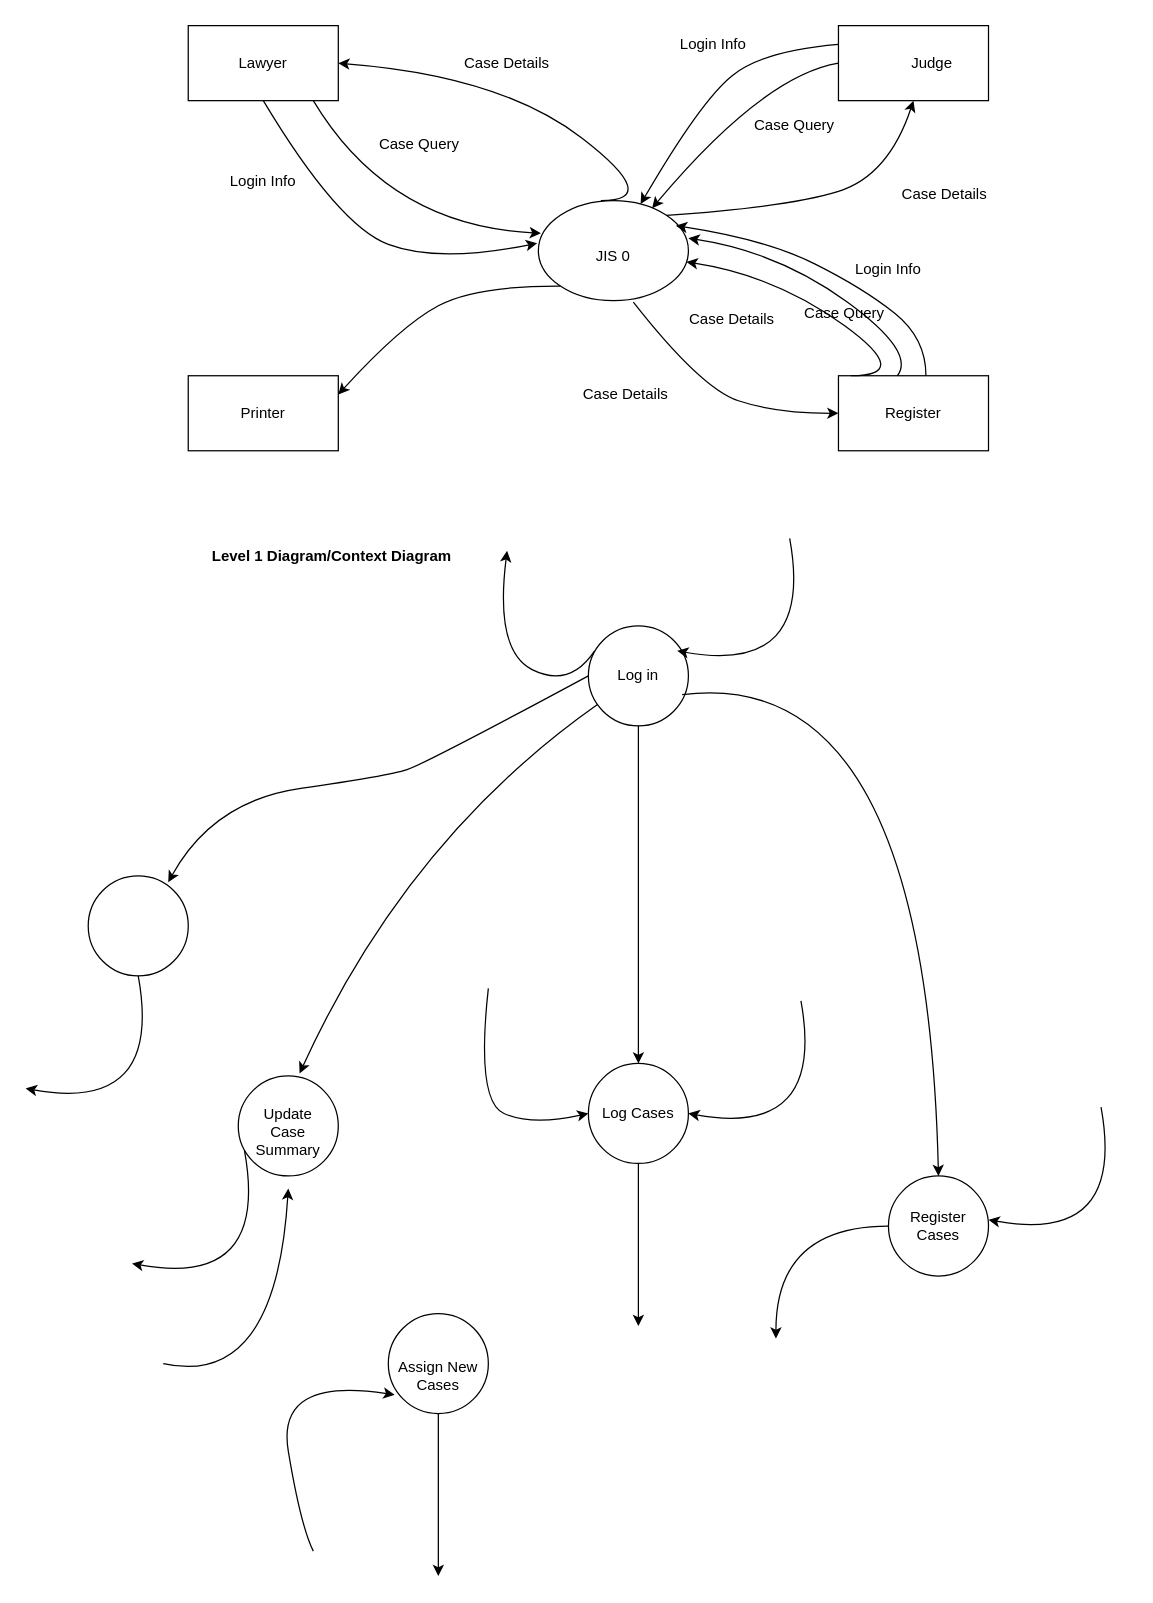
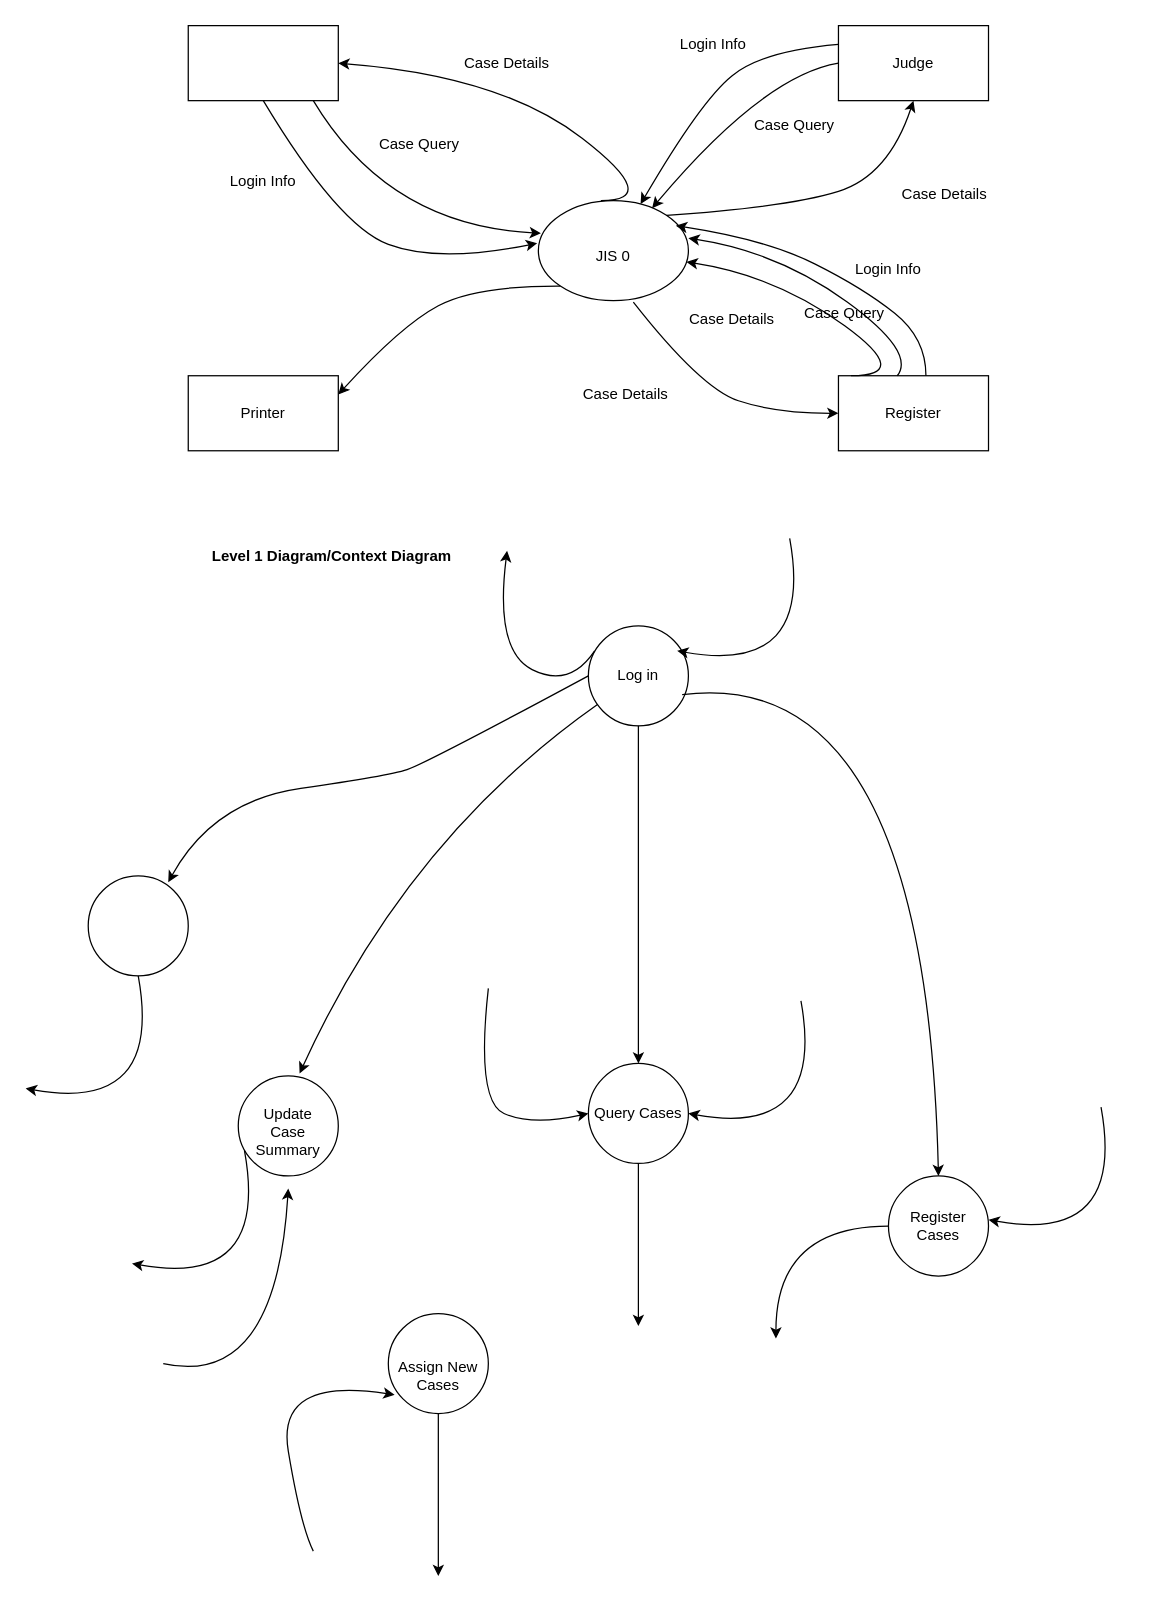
node "Lawyer": removed
node "Judge": moved (932, 63) -> (913, 63)
node "Log Cases": label "Log Cases" -> "Query Cases"
